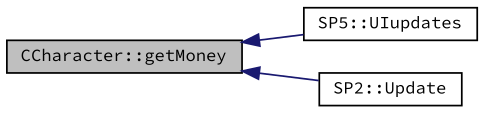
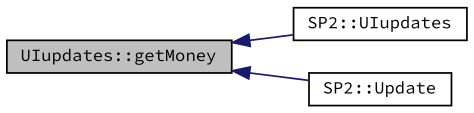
node "SP5::UIupdates": label "SP5::UIupdates" -> "SP2::UIupdates"
node "CCharacter::getMoney": label "CCharacter::getMoney" -> "UIupdates::getMoney"
